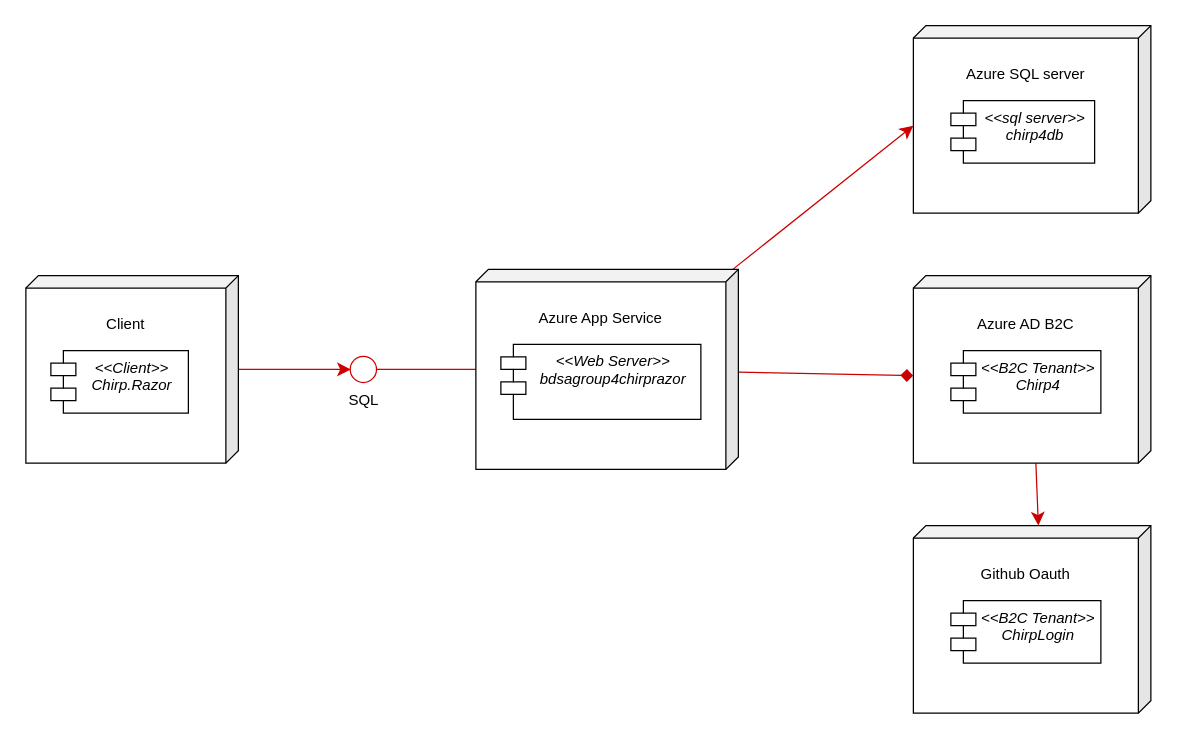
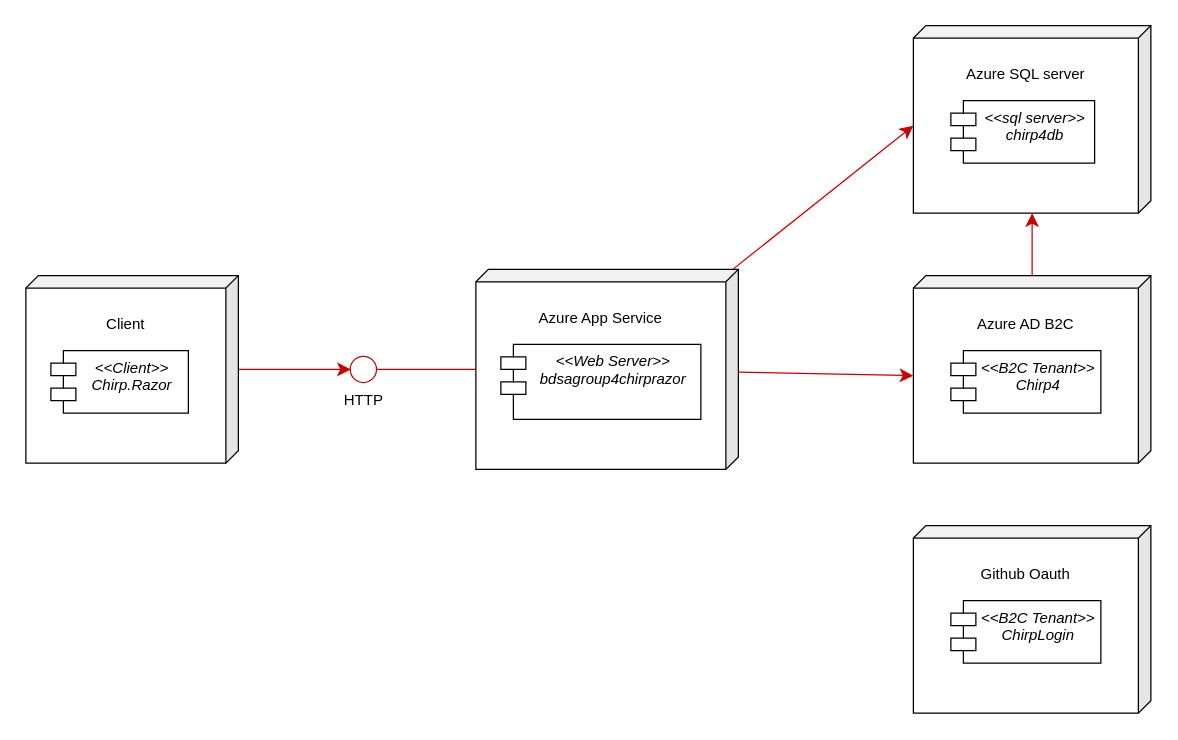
edge "Azure App Service" -> "Azure AD B2C": arrowhead diamond -> classic
node "SQL": label "SQL" -> "HTTP"
edge "Azure AD B2C" -> "Github Oauth": now "Azure AD B2C" -> "Azure SQL server"
